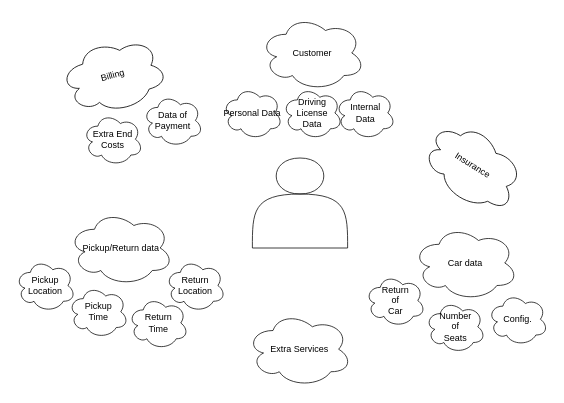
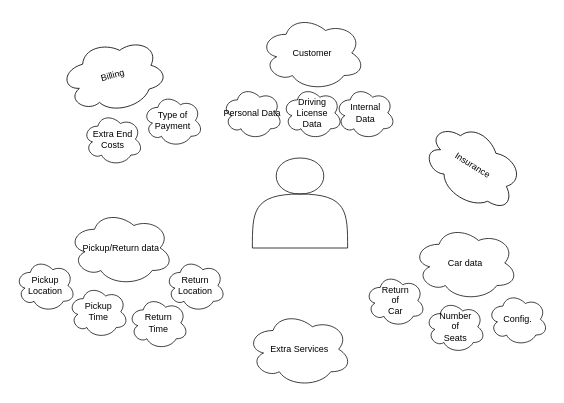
node "Data of Payment": label "Data of Payment" -> "Type of Payment"
